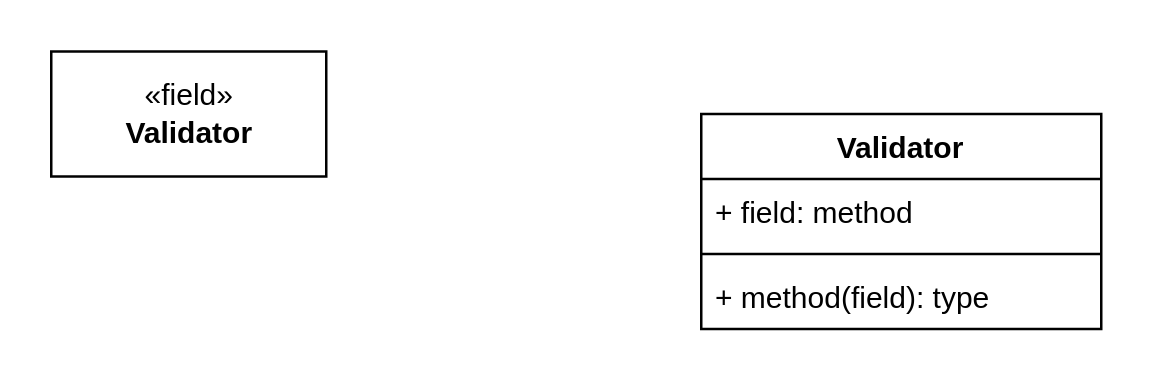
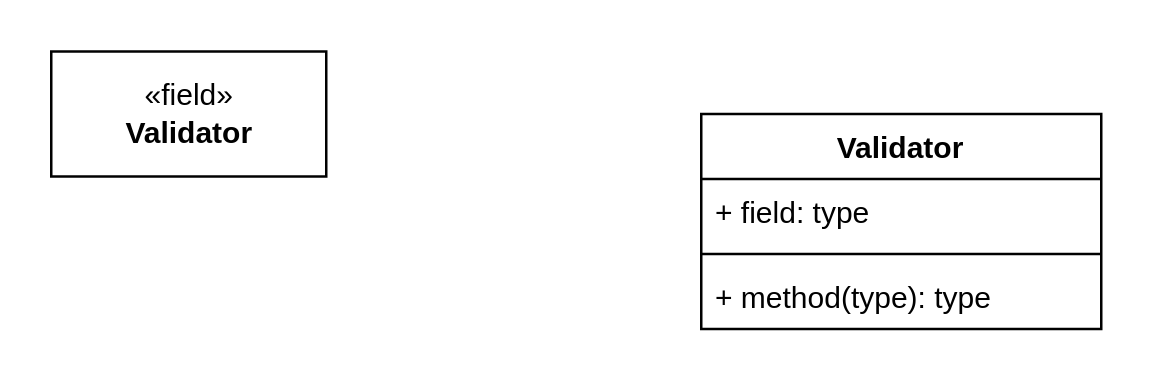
node "+ field: method": label "+ field: method" -> "+ field: type"
node "+ method(field): type": label "+ method(field): type" -> "+ method(type): type"
